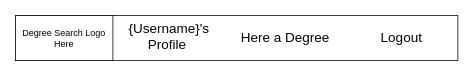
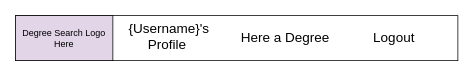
node "Degree Search Logo Here": fillcolor #ffffff -> #e1d5e7
node "Logout": moved (402, 38) -> (394, 38)
